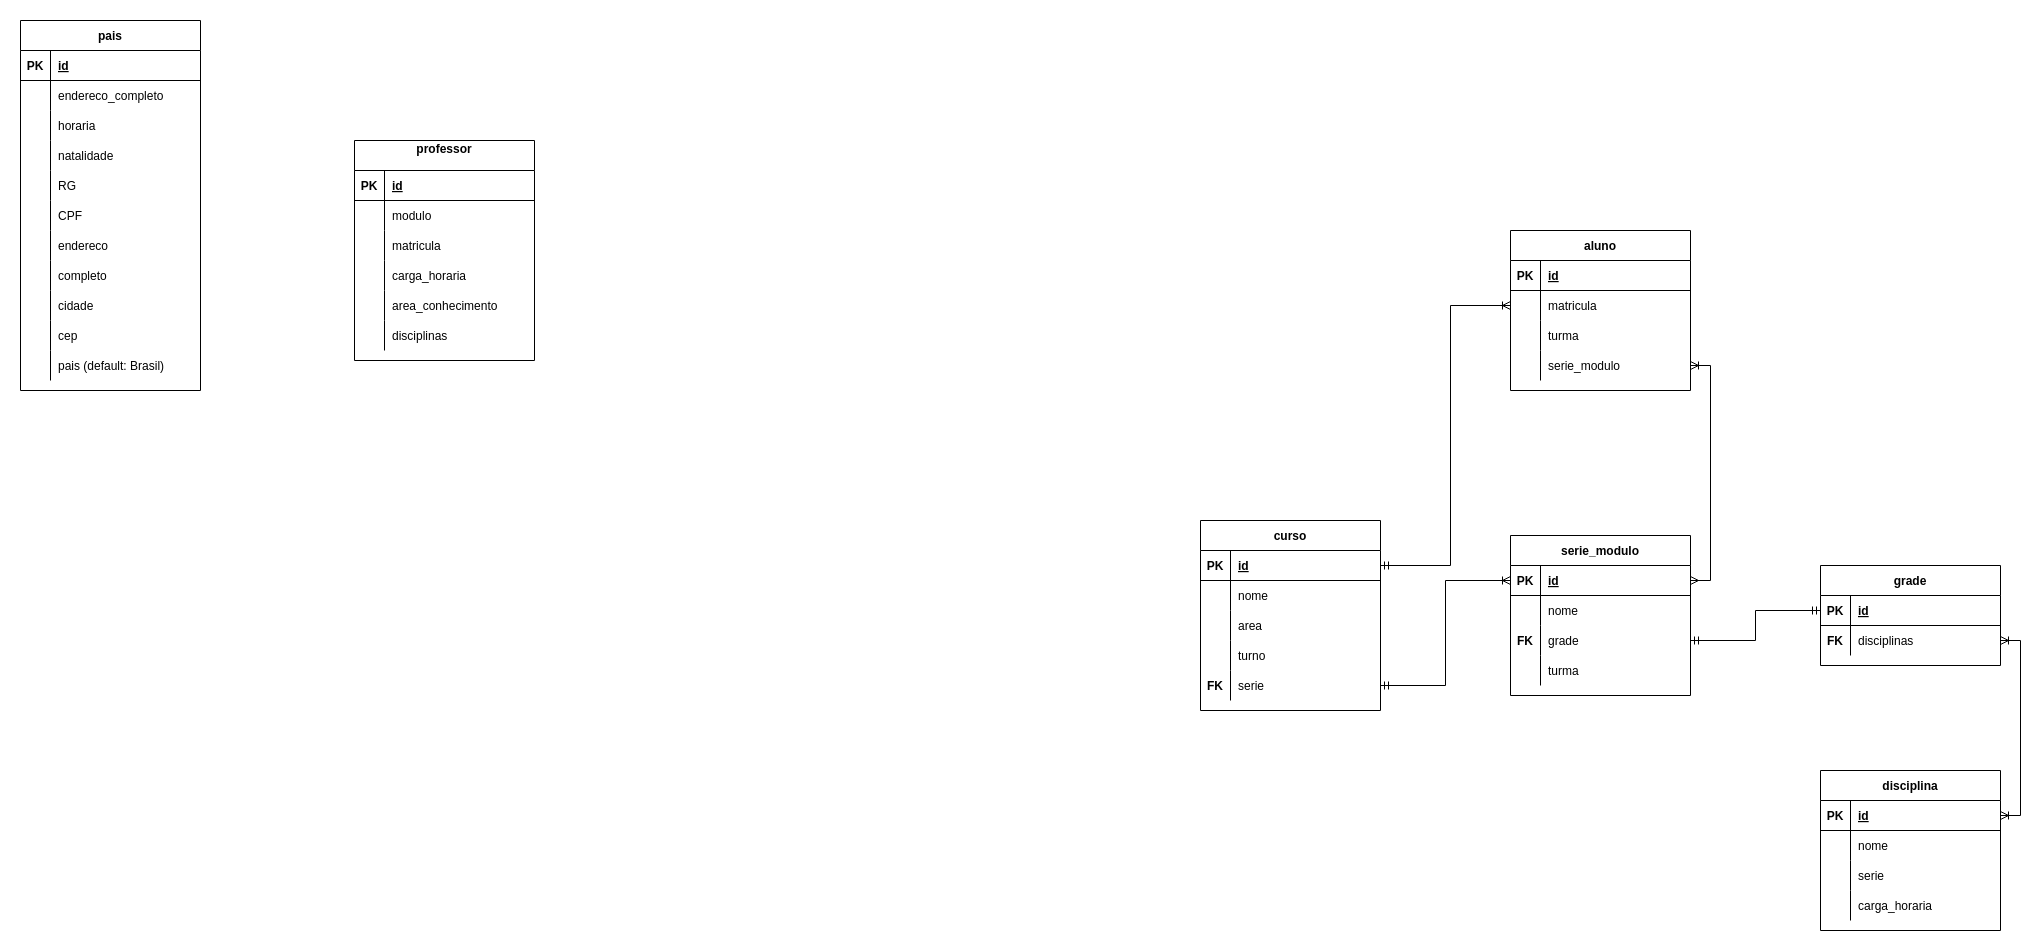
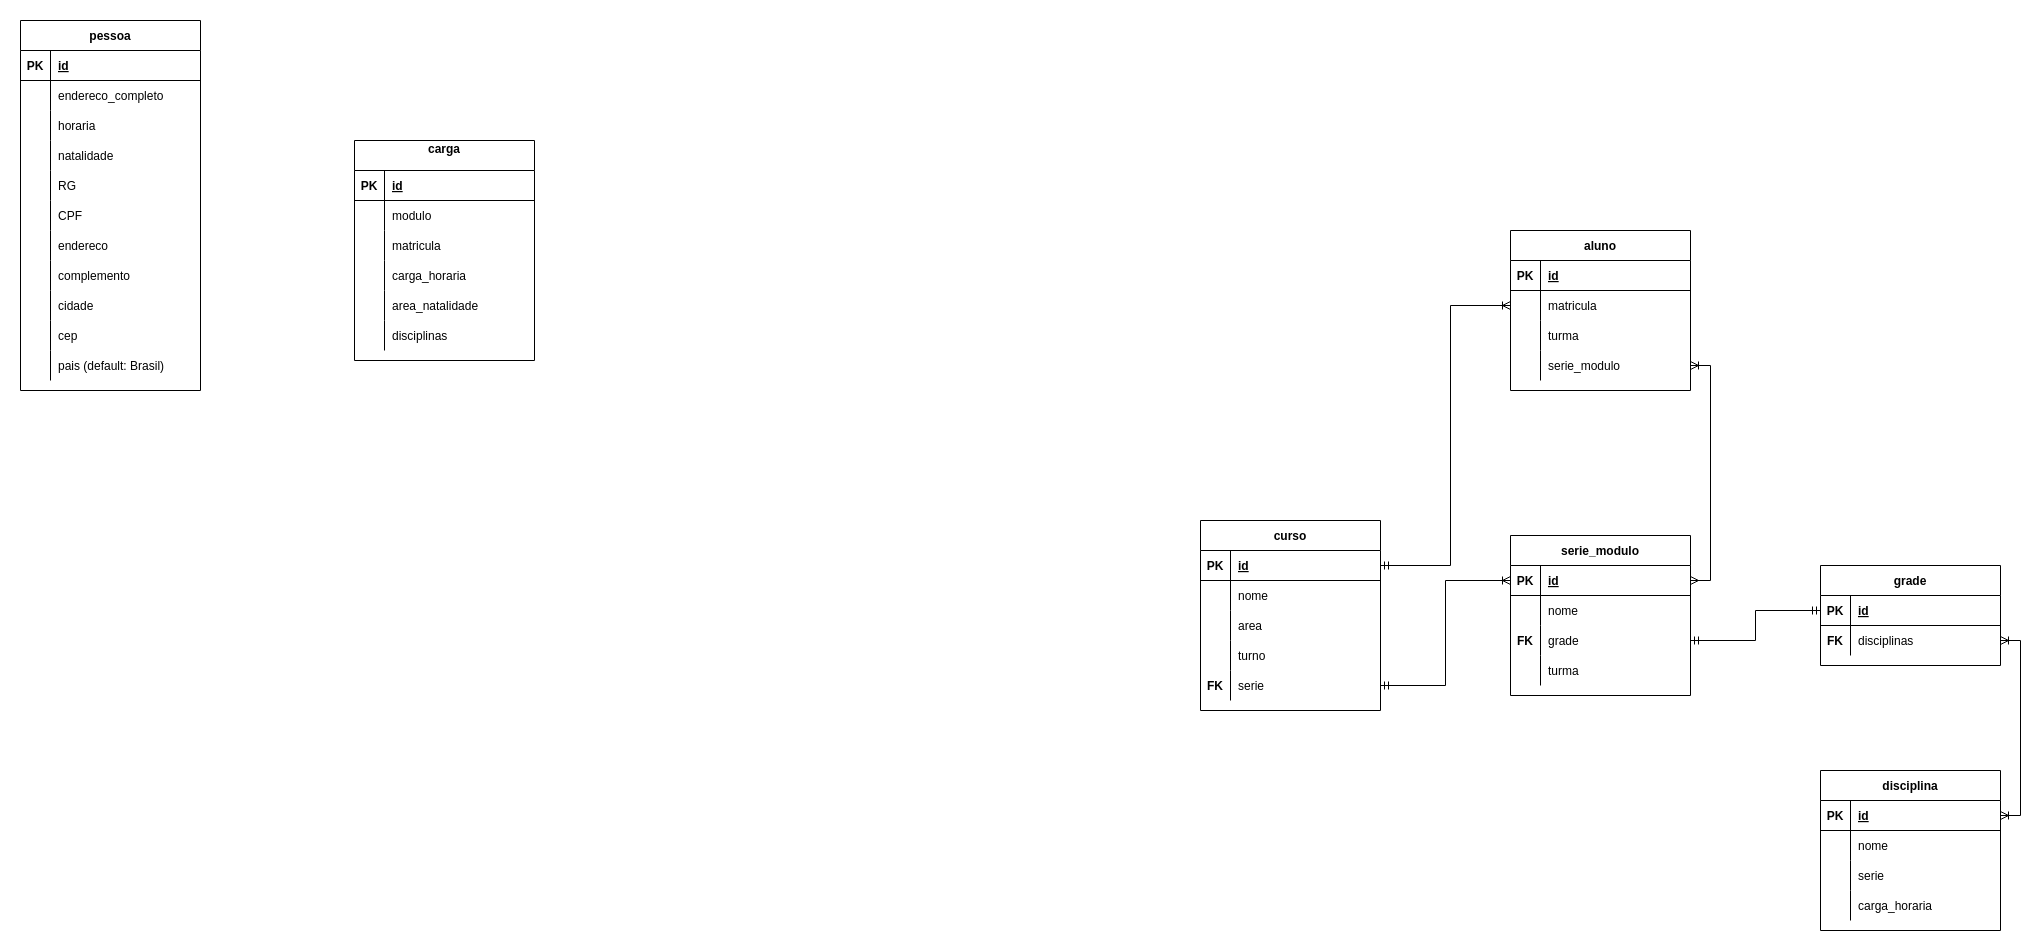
node "pais": label "pais" -> "pessoa"
node "professor": label "professor" -> "carga"
node "completo": label "completo" -> "complemento"
node "area_conhecimento": label "area_conhecimento" -> "area_natalidade"
